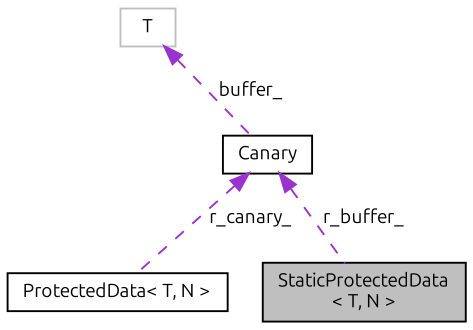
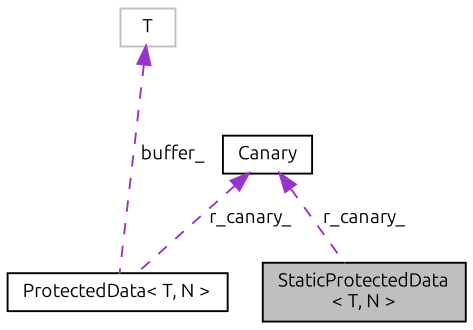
edge "Canary" -> "T": now "ProtectedData< T, N >" -> "T"
edge "StaticProtectedData < T, N >" -> "Canary": label " r_buffer_" -> " r_canary_"
